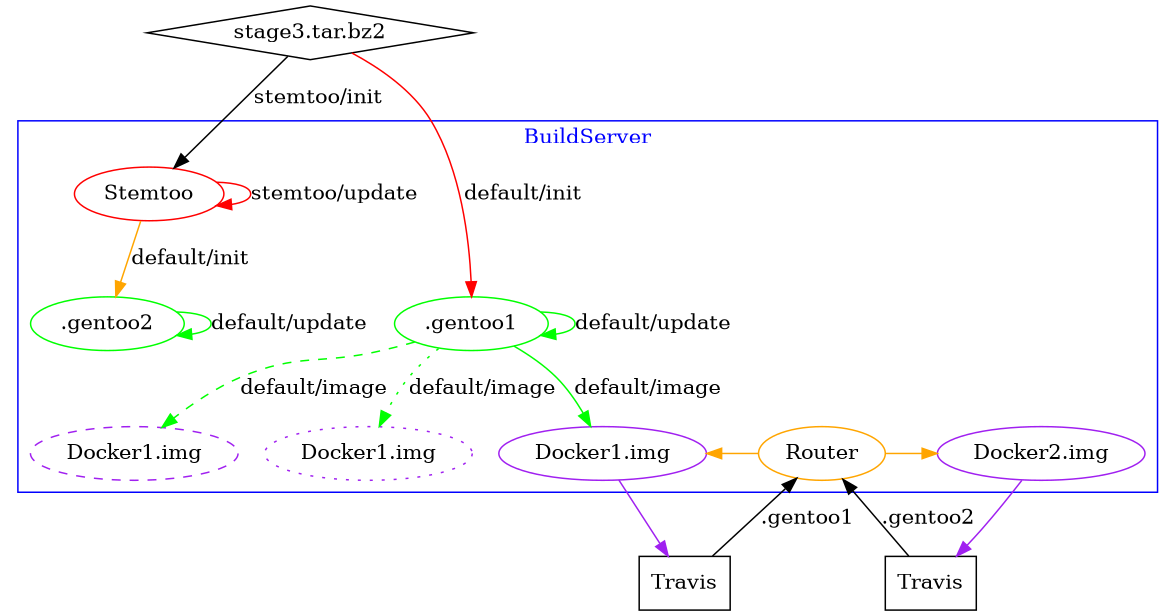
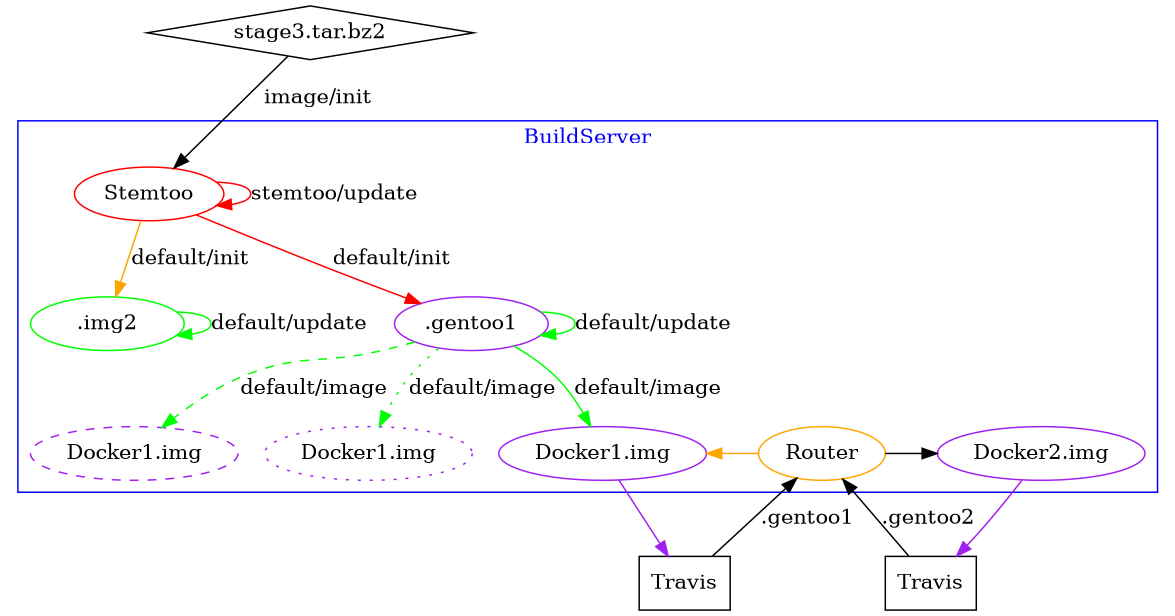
edge "stage3.tar.bz2" -> "Stemtoo": label "stemtoo/init" -> "image/init"
edge "stage3.tar.bz2" -> ".gentoo1": now "Stemtoo" -> ".gentoo1"
node ".gentoo2": label ".gentoo2" -> ".img2"
node ".gentoo1": color green -> purple
edge "Router" -> "Docker2.img": color orange -> black
